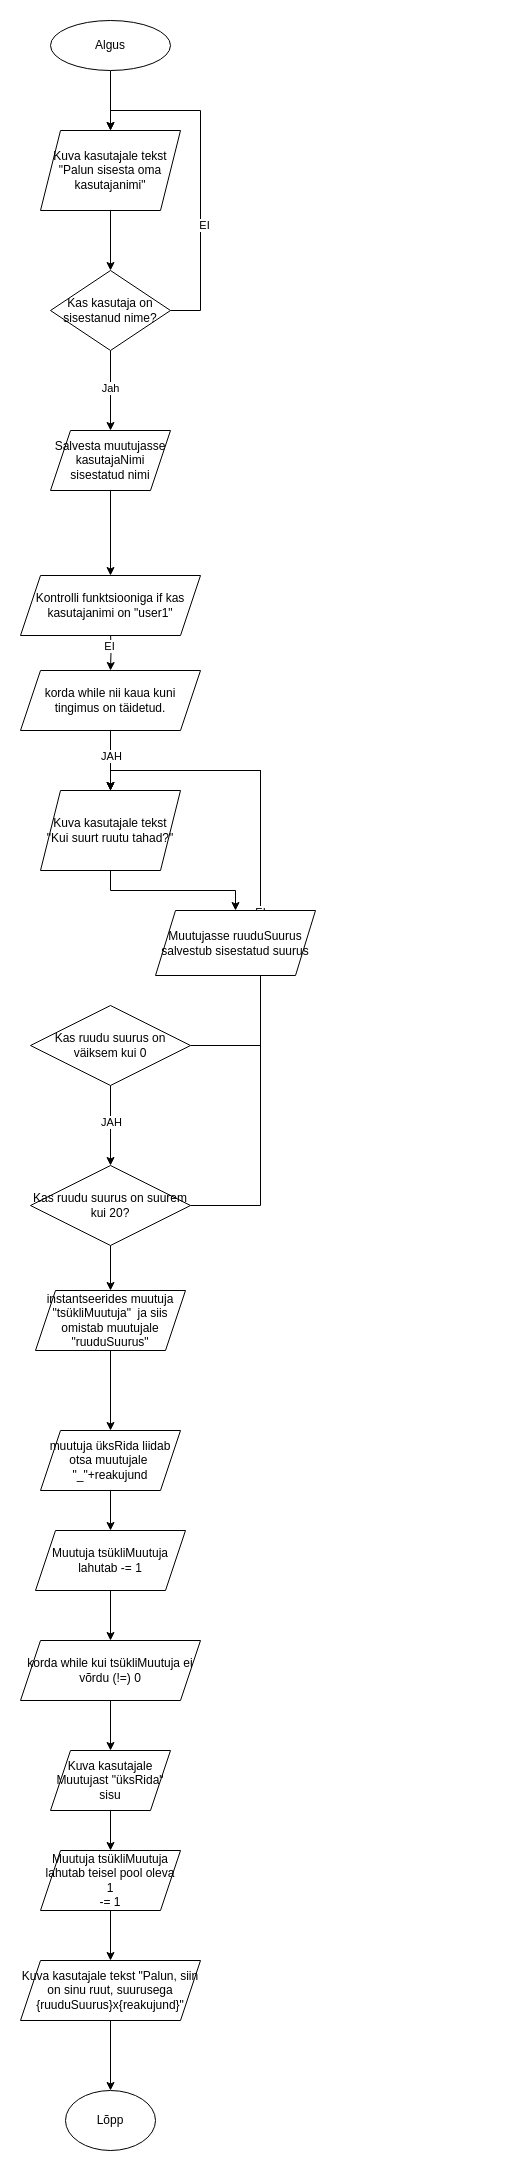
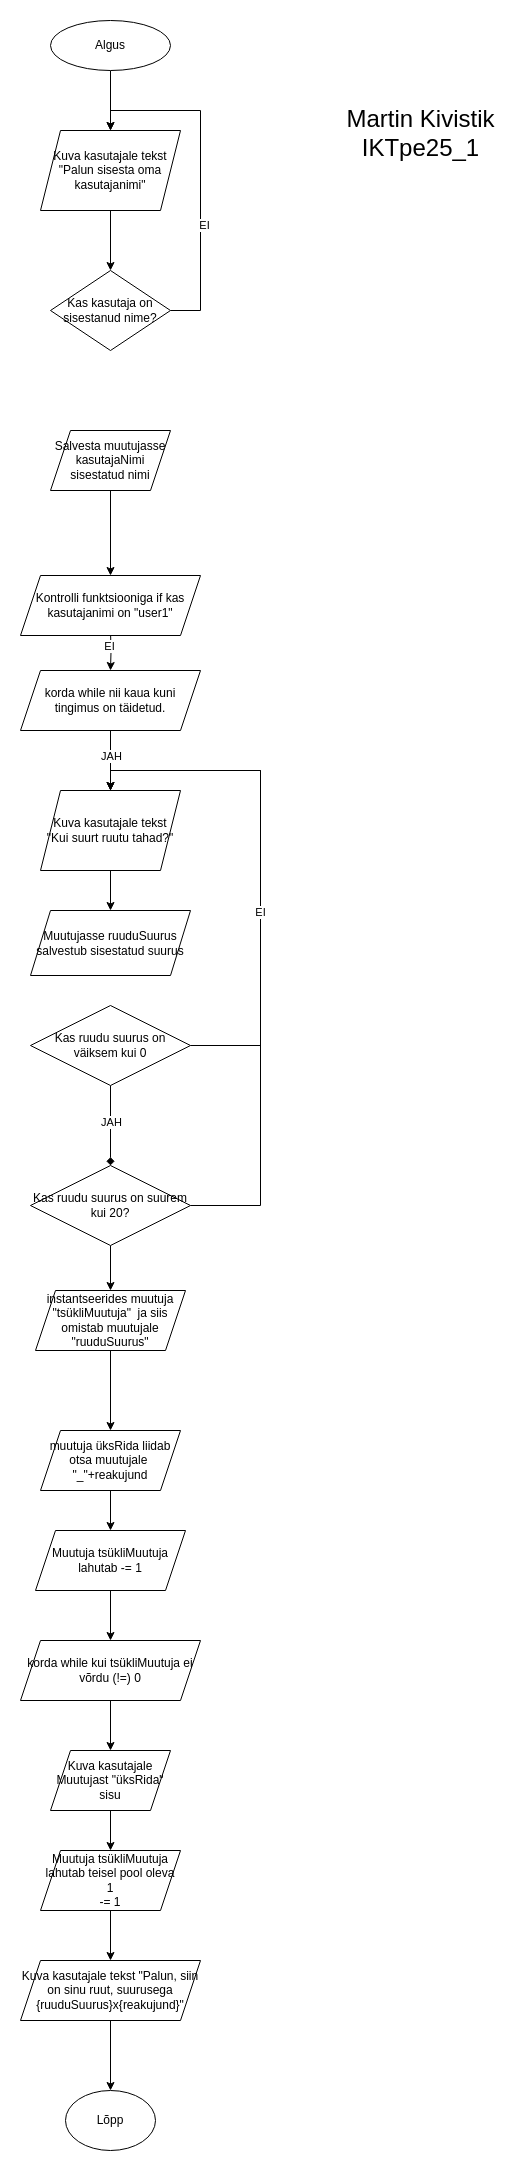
node "Martin Kivistik IKTpe25_1": added
edge "Kas kasutaja on sisestanud nime?" -> "Salvesta muutujasse kasutajaNimi sisestatud nimi": removed, label "Jah"
node "Muutujasse ruuduSuurus salvestub sisestatud suurus": moved (236, 943) -> (111, 943)
edge "Kas ruudu suurus on väiksem kui 0" -> "Kas ruudu suurus on suurem kui 20?": arrowhead classic -> diamond
